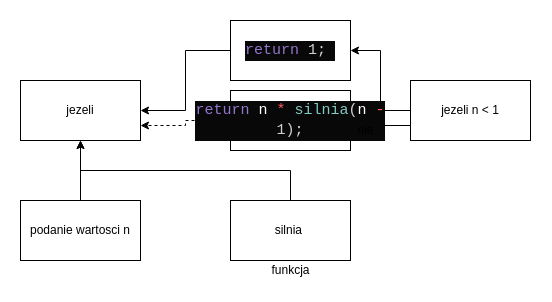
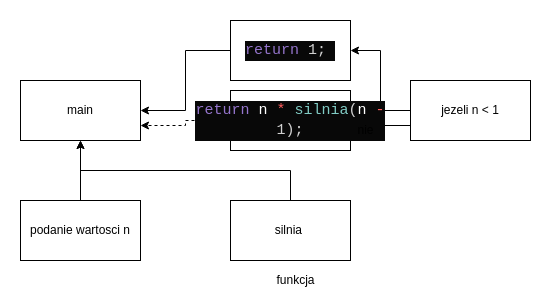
node "jezeli": label "jezeli" -> "main"
node "funkcja": moved (291, 271) -> (296, 281)
